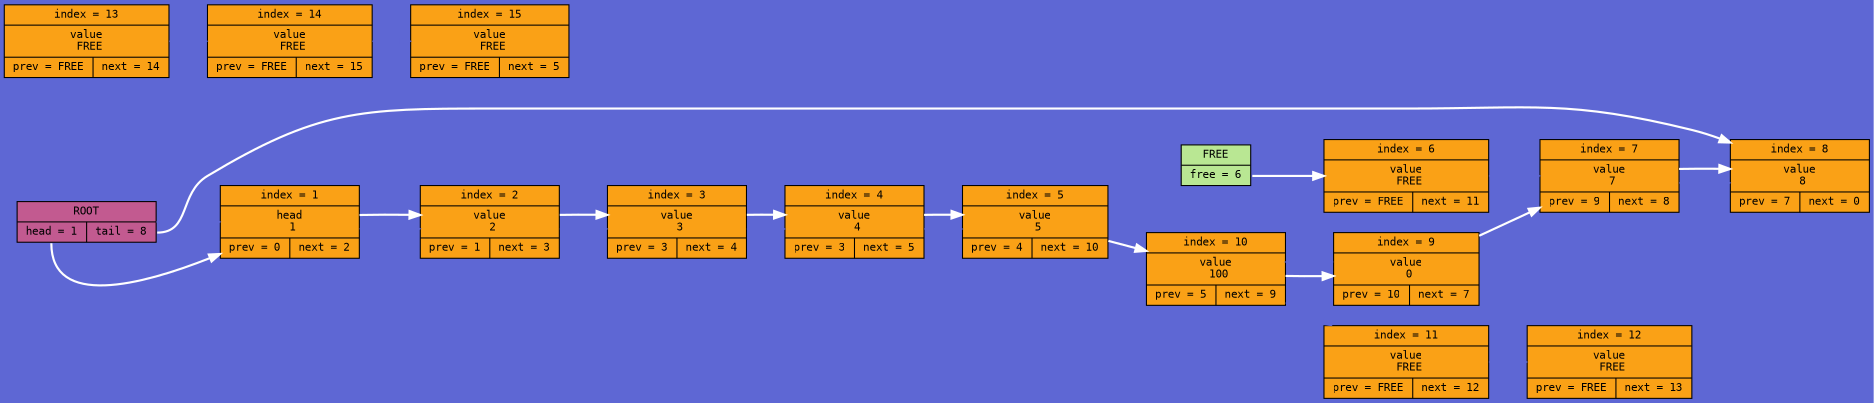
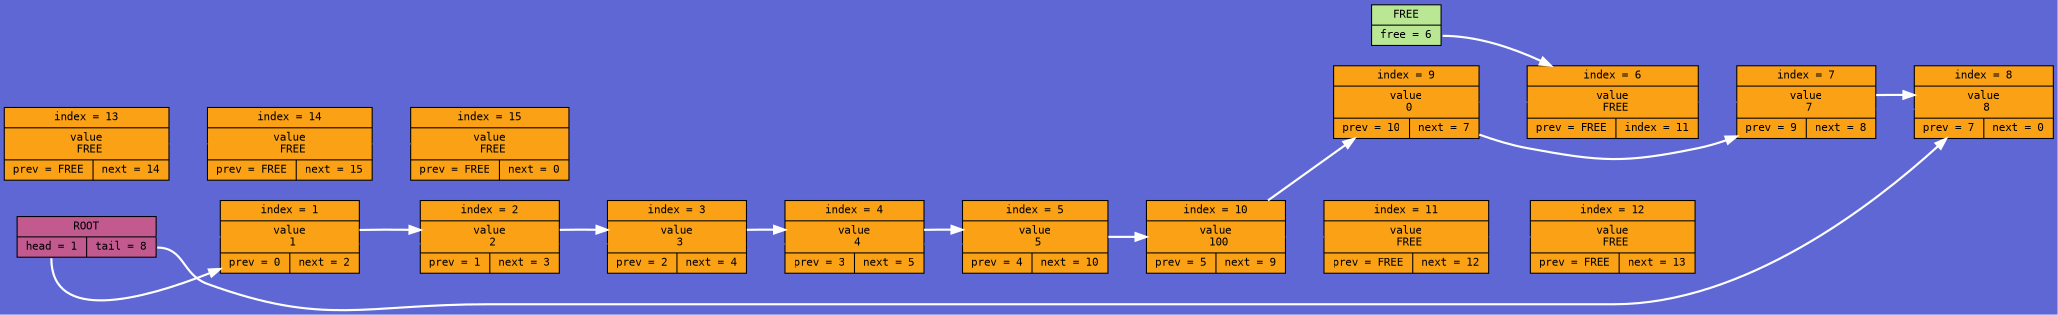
node "index = 15": text "next = 5" -> "next = 0"
node "index = 6": text "next = 11" -> "index = 11"
node "index = 1": text "head" -> "value"
node "index = 3": text "prev = 3" -> "prev = 2"
edge "index = 9" -> "index = 10": now "index = 9" -> "index = 6"
